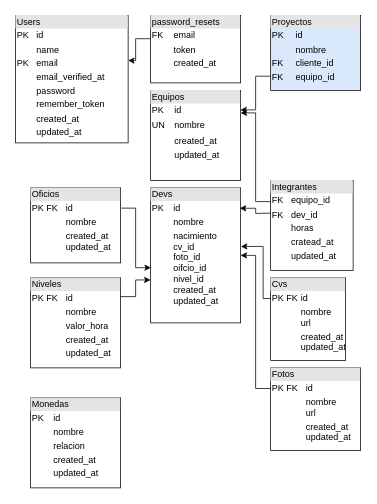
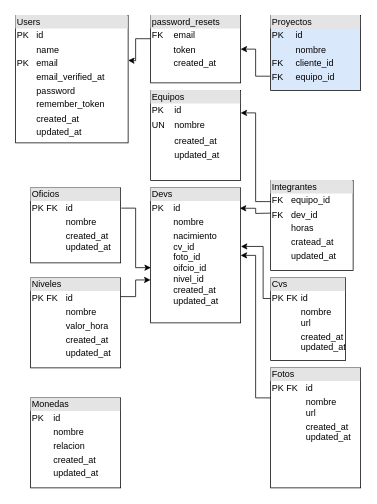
edge "Proyectos PK id nombre FK cliente_id FK equipo_id" -> "Equipos PK id UN nombre created_at updated_at": now "Proyectos PK id nombre FK cliente_id FK equipo_id" -> "password_resets FK email token created_at"
node "Fotos PK FK id nombre url created_at updated_at": size 90x83 -> 90x120
